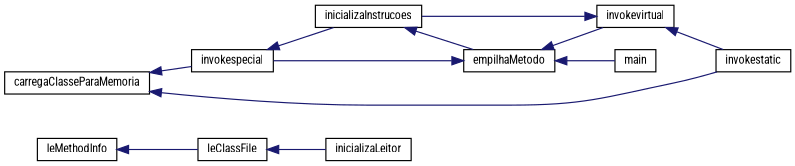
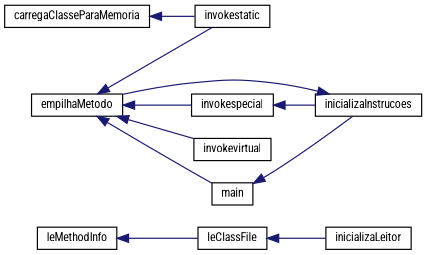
edge "inicializaInstrucoes" -> "invokevirtual": now "inicializaInstrucoes" -> "main"
edge "invokestatic" -> "invokevirtual": now "invokestatic" -> "empilhaMetodo"
edge "invokespecial" -> "carregaClasseParaMemoria": removed
